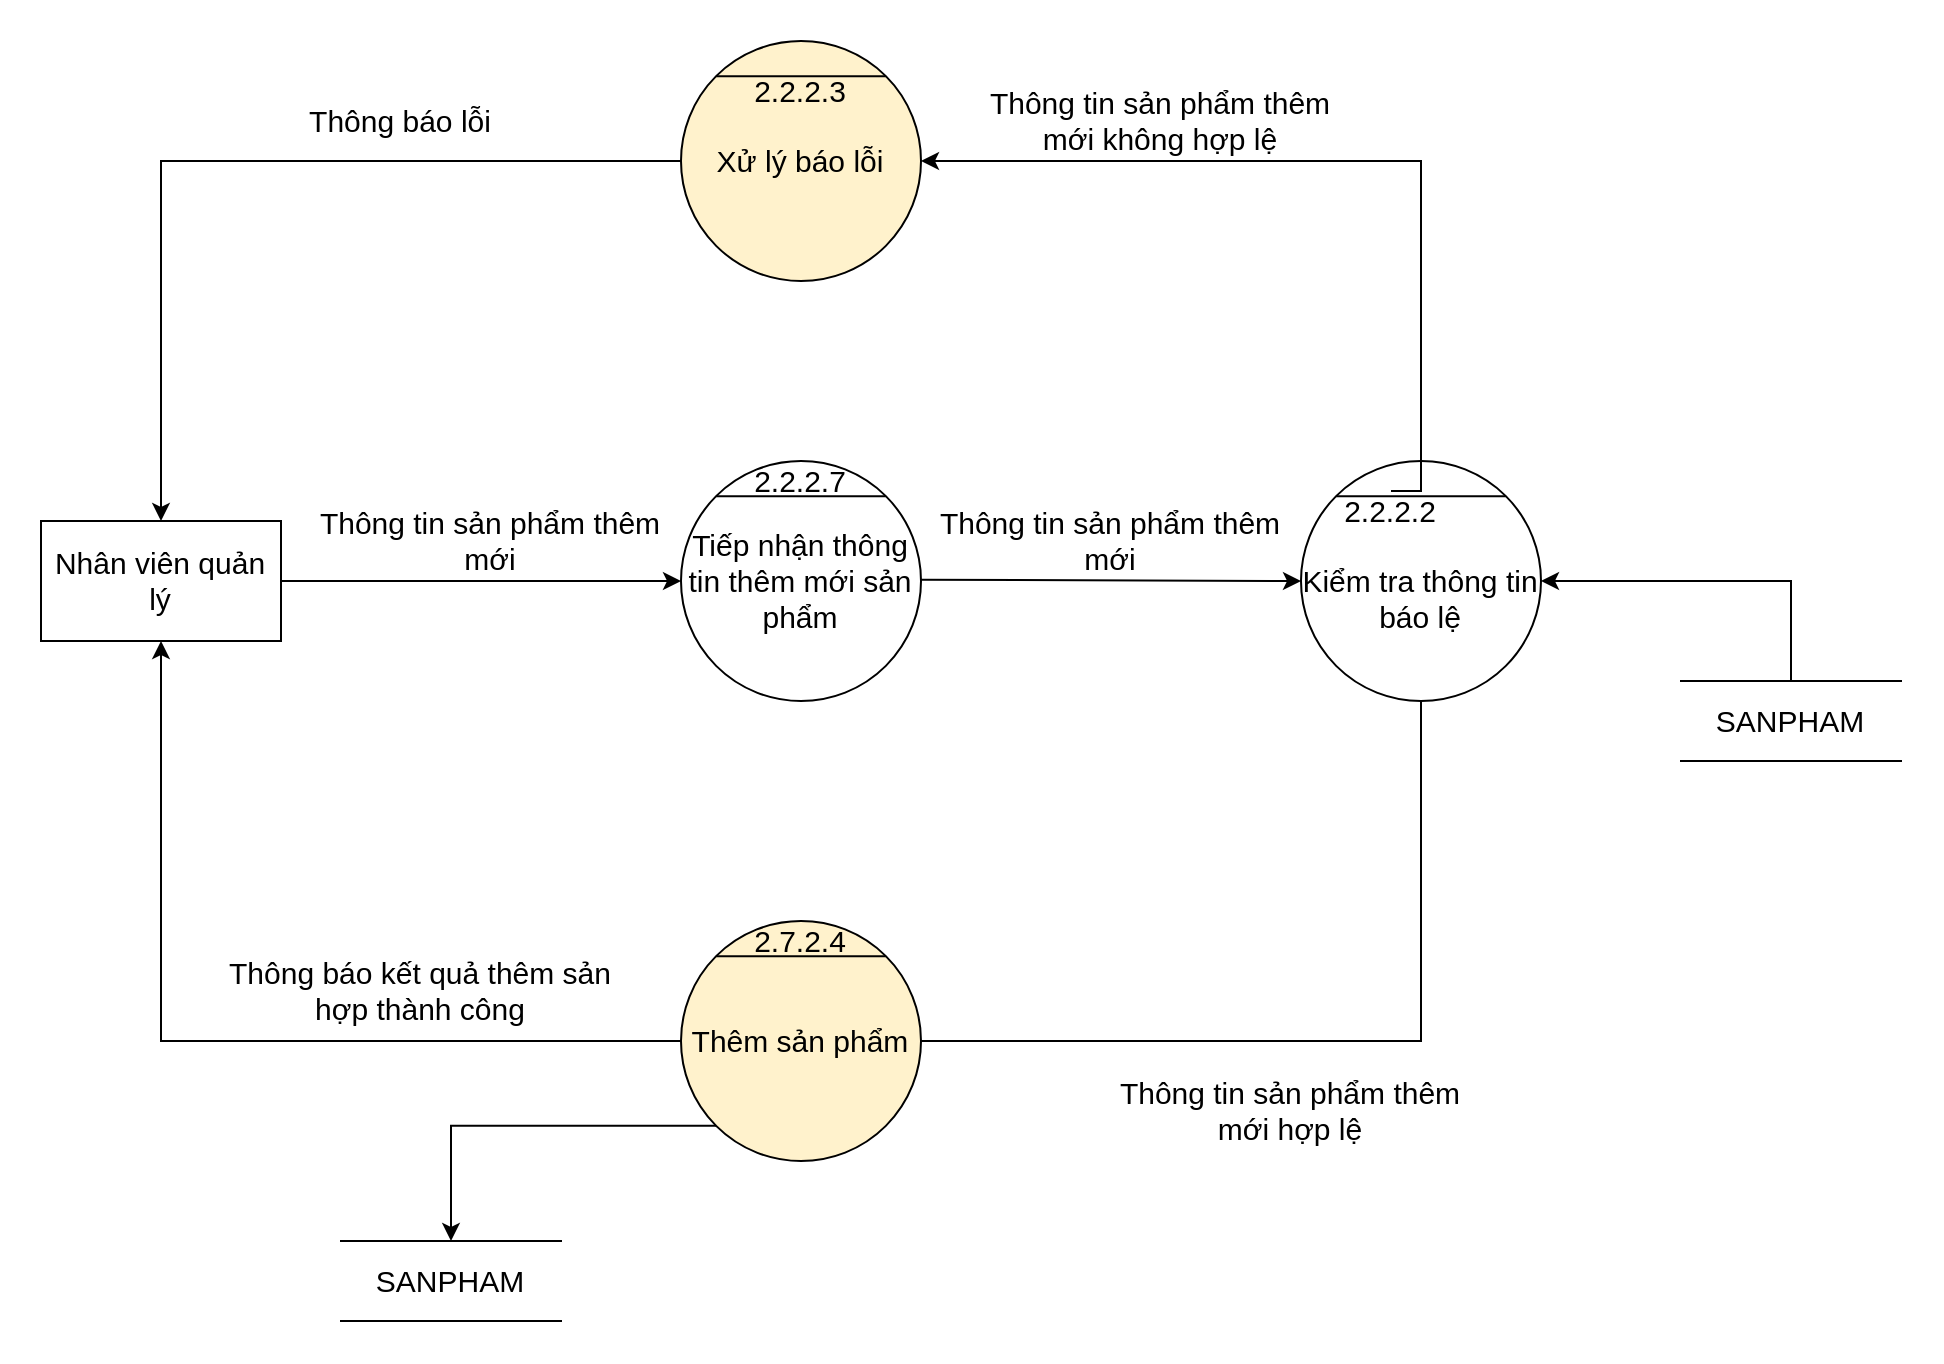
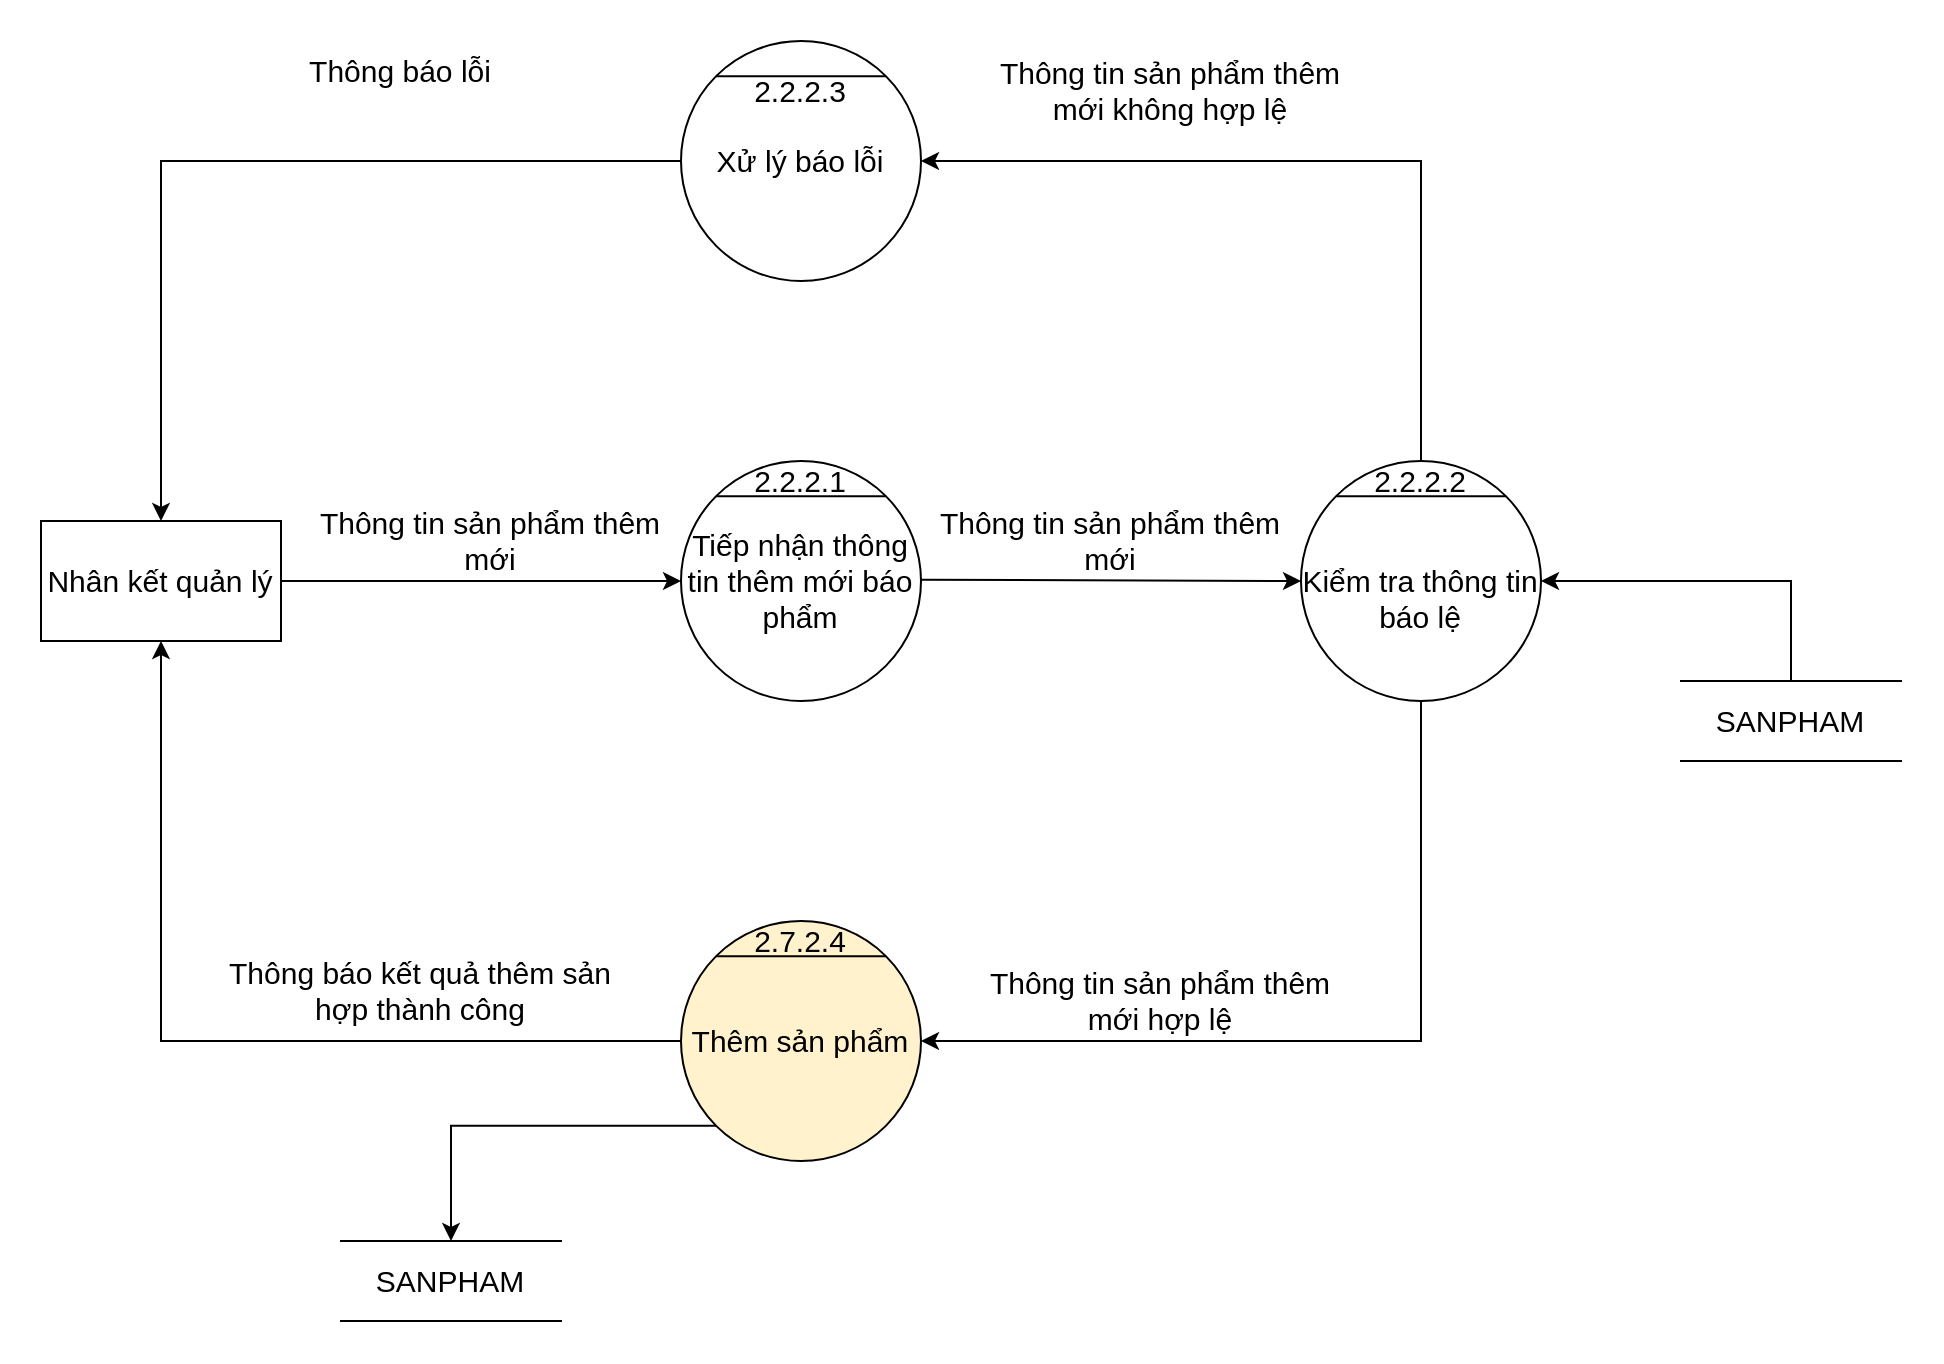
node "Thông báo lỗi": moved (401, 121) -> (401, 71)
node "Thông tin sản phẩm thêm mới không hợp lệ": moved (1161, 121) -> (1171, 91)
node "Xử lý báo lỗi": fillcolor #fff2cc -> #ffffff
node "2.2.2.7": label "2.2.2.7" -> "2.2.2.1"
node "2.2.2.2": moved (1391, 511) -> (1421, 481)
node "Nhân viên quản lý": label "Nhân viên quản lý" -> "Nhân kết quản lý"
node "Tiếp nhận thông tin thêm mới sản phẩm": label "Tiếp nhận thông tin thêm mới sản phẩm" -> "Tiếp nhận thông tin thêm mới báo phẩm"
edge "Kiểm tra thông tin báo lệ" -- "Thêm sản phẩm": arrowhead none -> classic
node "Thông tin sản phẩm thêm mới hợp lệ": moved (1291, 1111) -> (1161, 1001)
